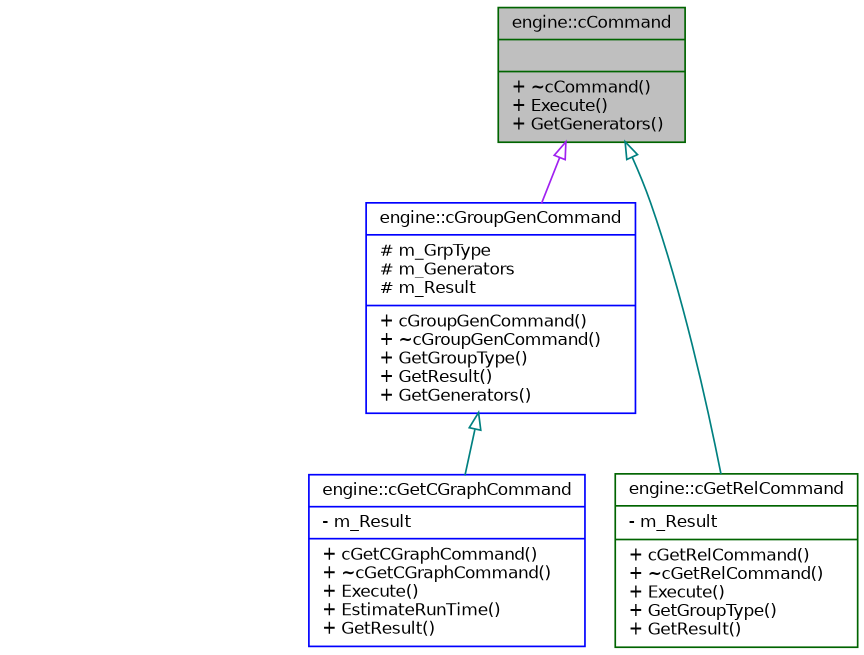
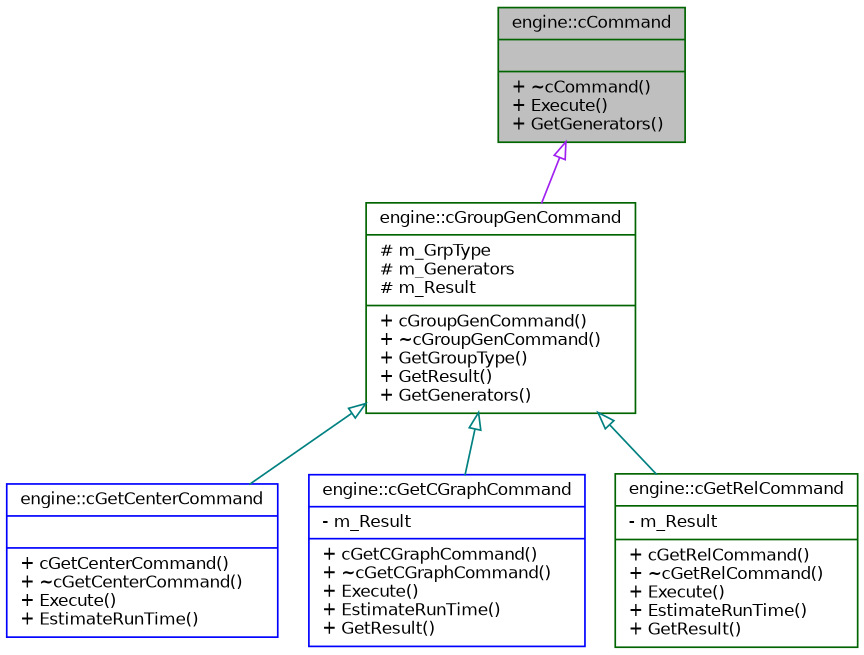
node "engine::cGroupGenCommand": color blue -> darkgreen
edge "engine::cGetRelCommand" -> "engine::cCommand": now "engine::cGetRelCommand" -> "engine::cGroupGenCommand"
node "engine::cGetCenterCommand": added
node "engine::cGetRelCommand": text "+ GetGroupType()" -> "+ EstimateRunTime()"
